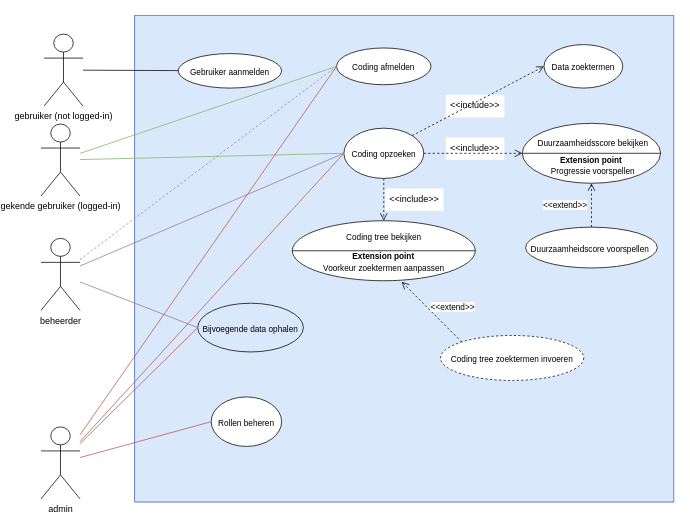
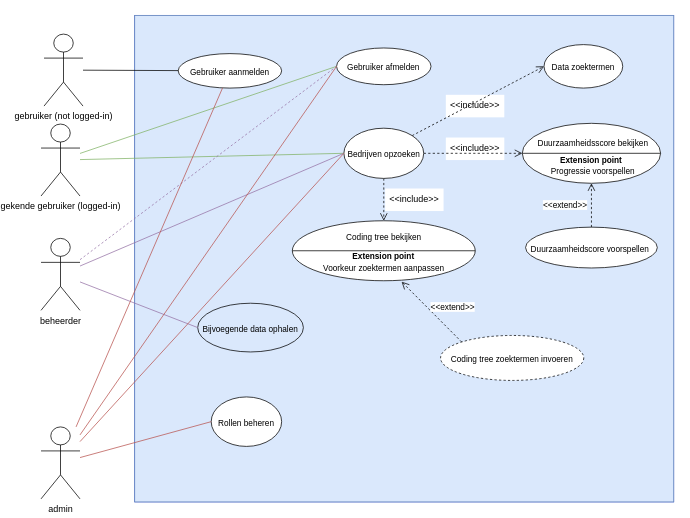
node "Coding afmelden": label "Coding afmelden" -> "Gebruiker afmelden"
node "Coding opzoeken": label "Coding opzoeken" -> "Bedrijven opzoeken"
edge "Bijvoegende data ophalen" -- "admin": now "Gebruiker aanmelden" -- "admin"
